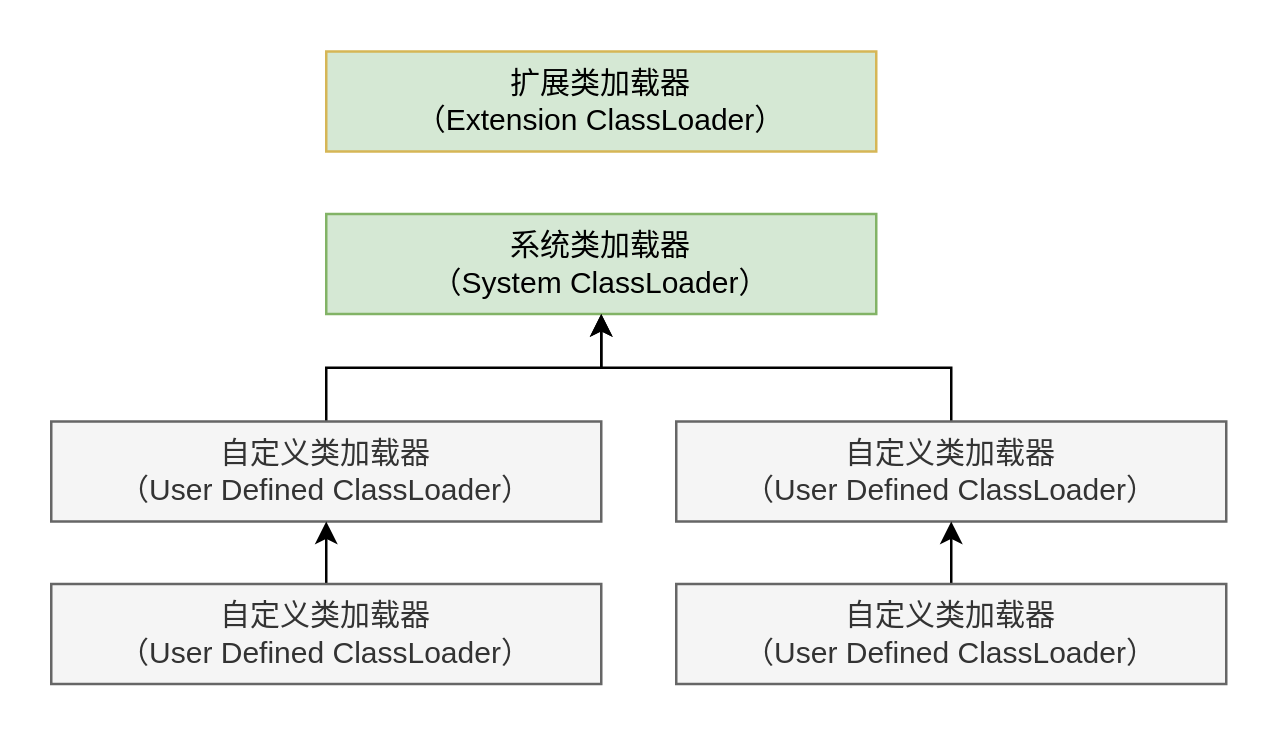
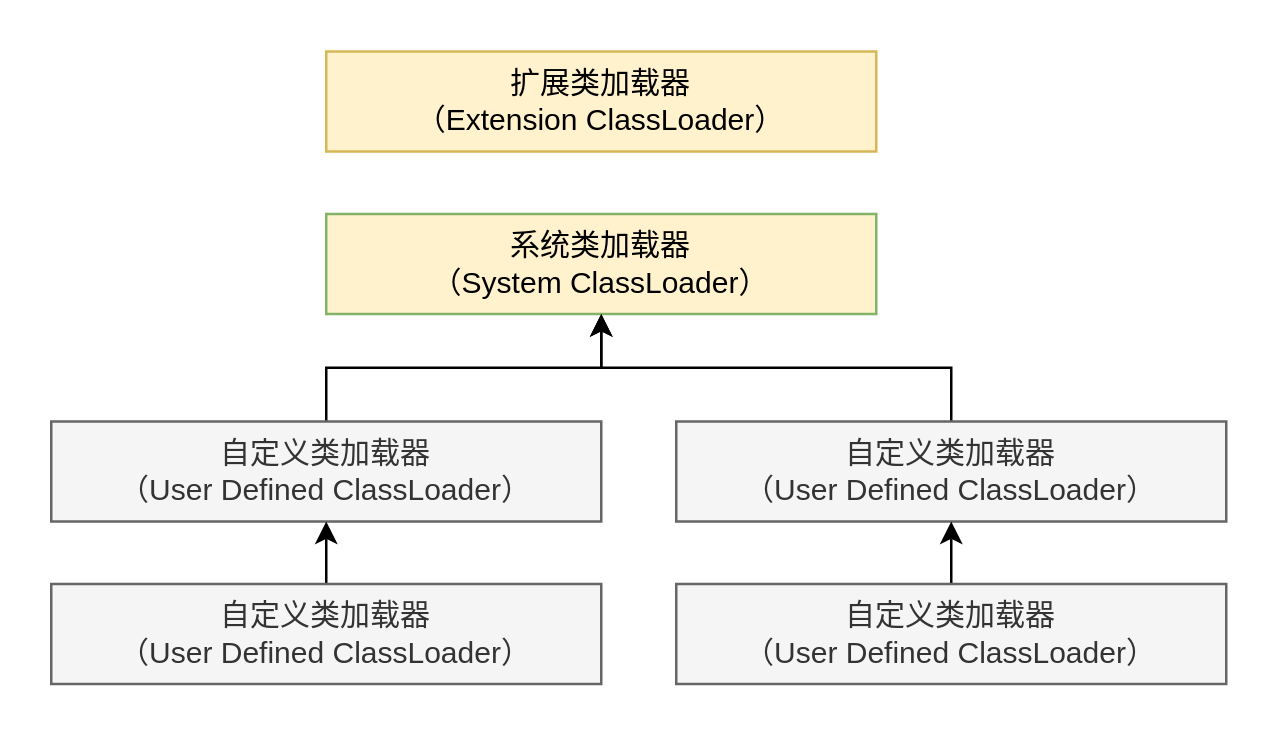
node "扩展类加载器 （Extension ClassLoader）": fillcolor #d5e8d4 -> #fff2cc
node "系统类加载器 （System ClassLoader）": fillcolor #d5e8d4 -> #fff2cc
